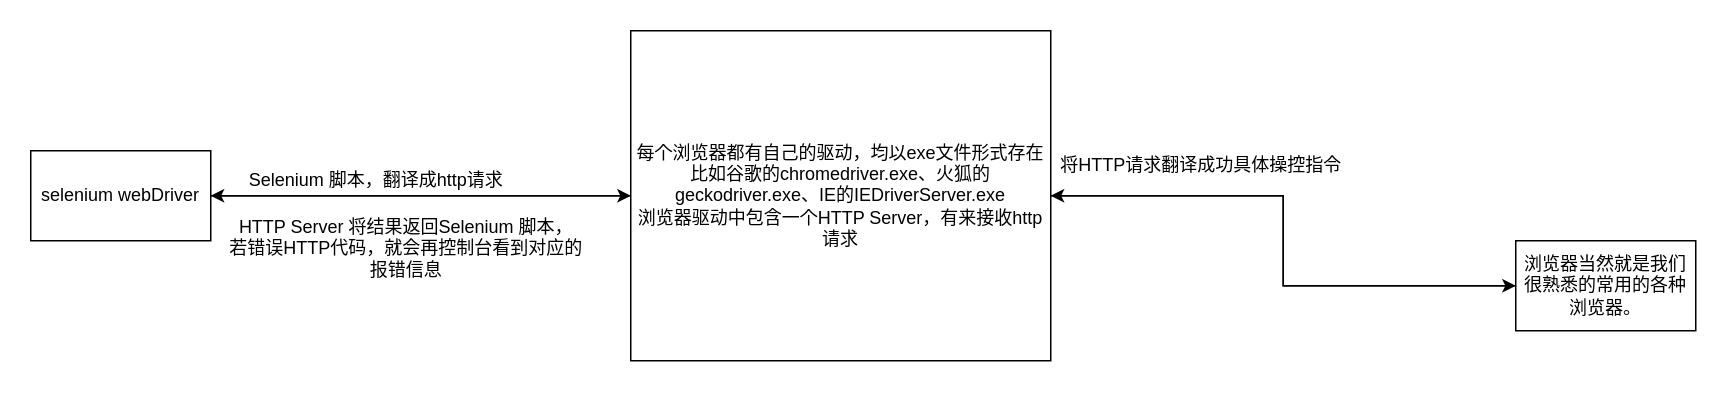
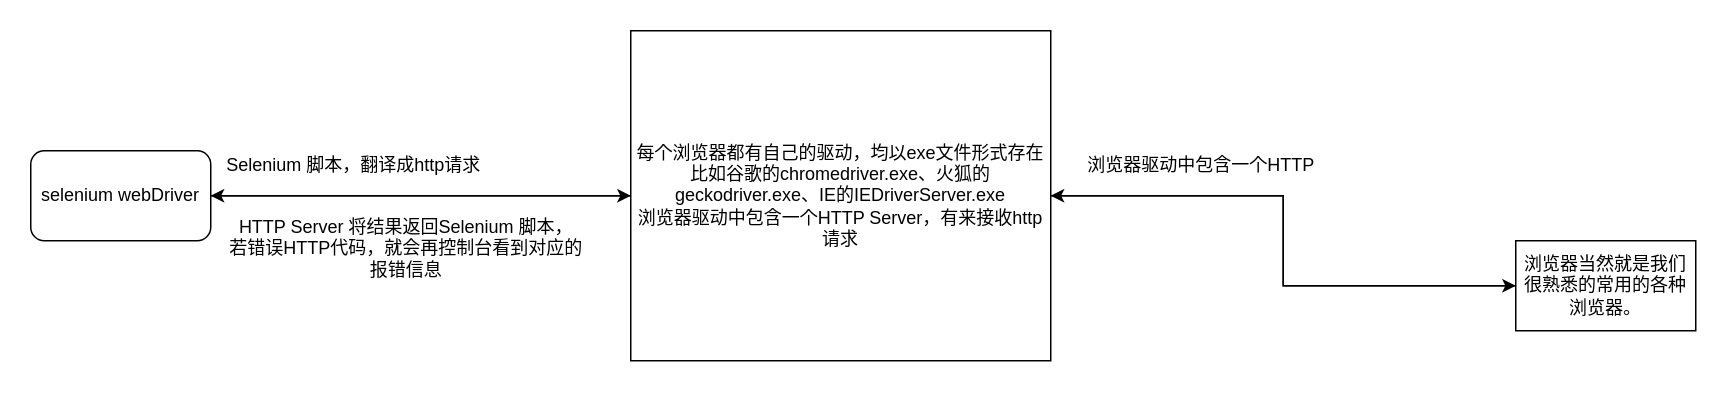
node "将HTTP请求翻译成功具体操控指令": label "将HTTP请求翻译成功具体操控指令" -> "浏览器驱动中包含一个HTTP"
node "Selenium 脚本，翻译成http请求": moved (376, 181) -> (353, 166)
node "selenium webDriver": shape rectangle -> rounded rectangle
